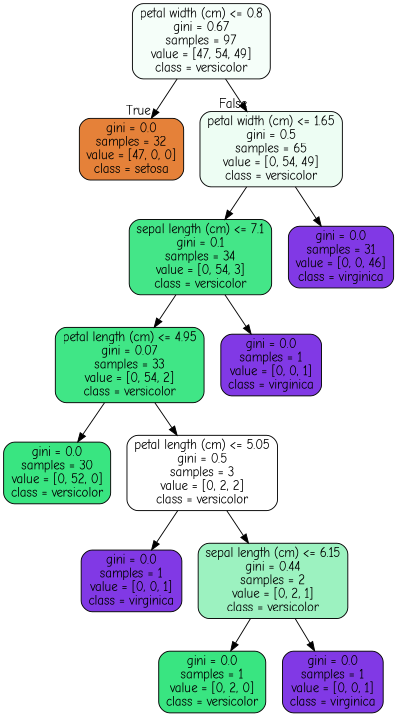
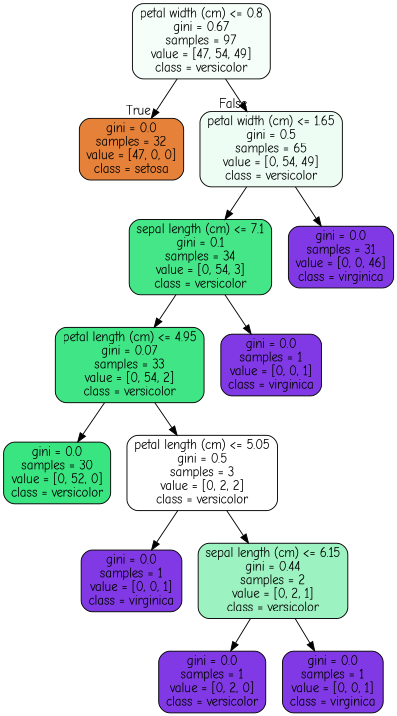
node "gini = 0.0 samples = 1 value = [0, 2, 0] class = versicolor": fillcolor #39e581 -> #8139e5
